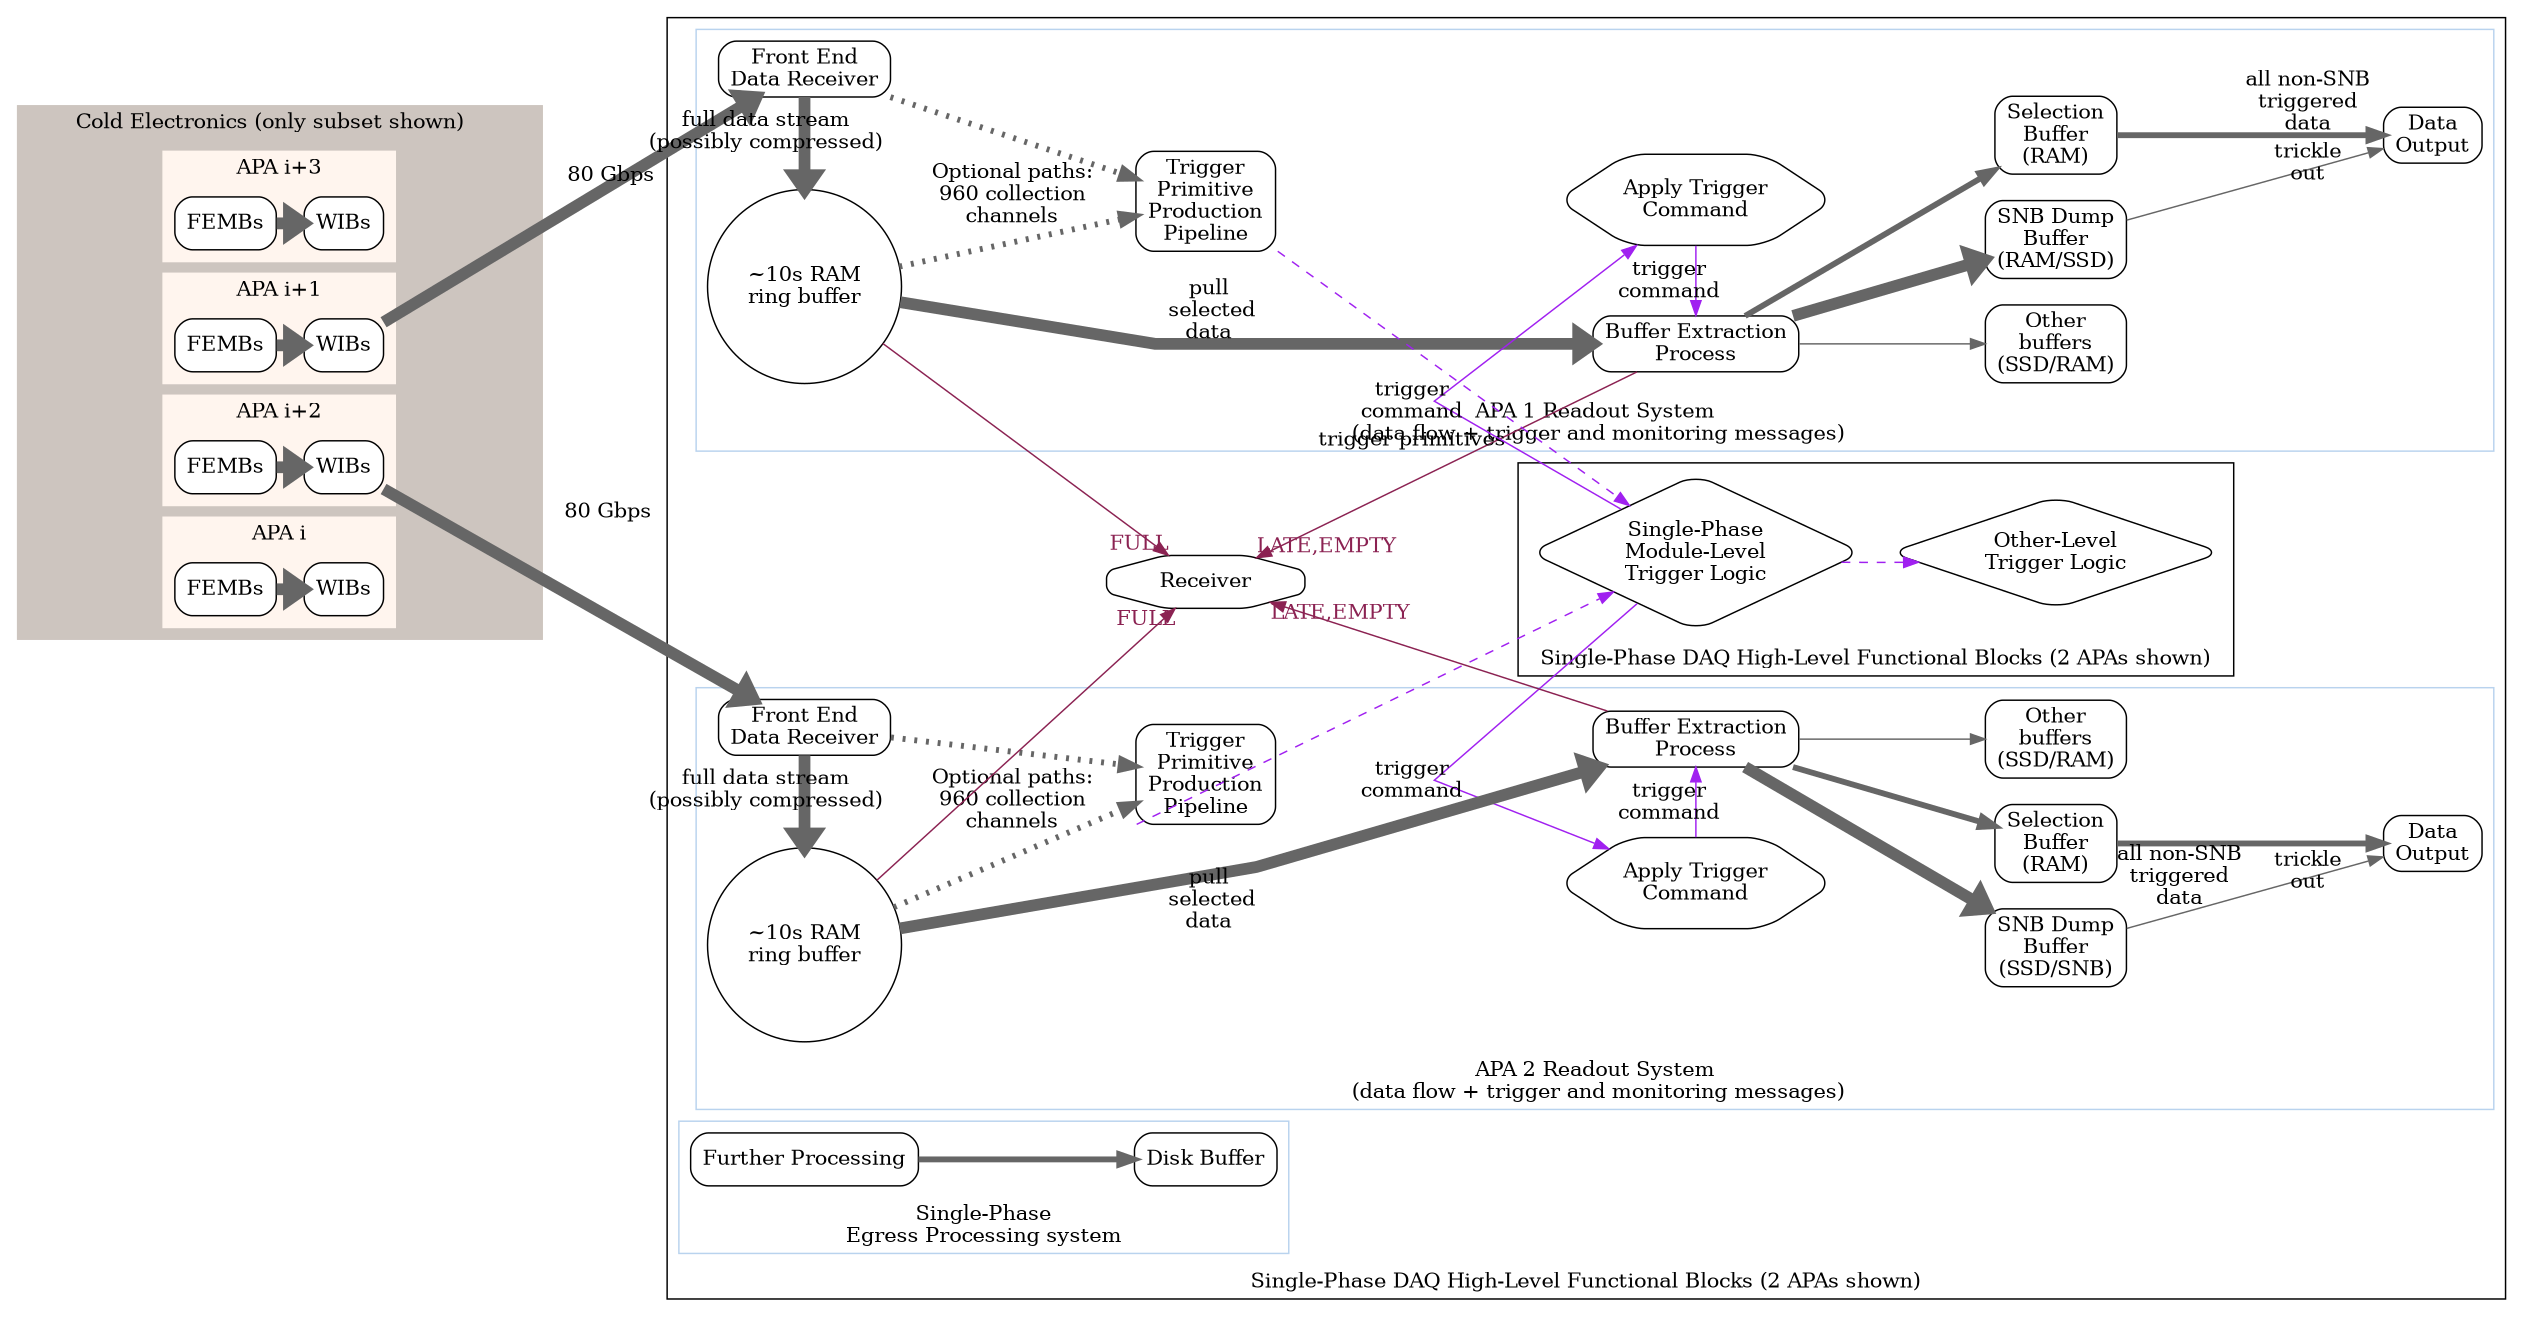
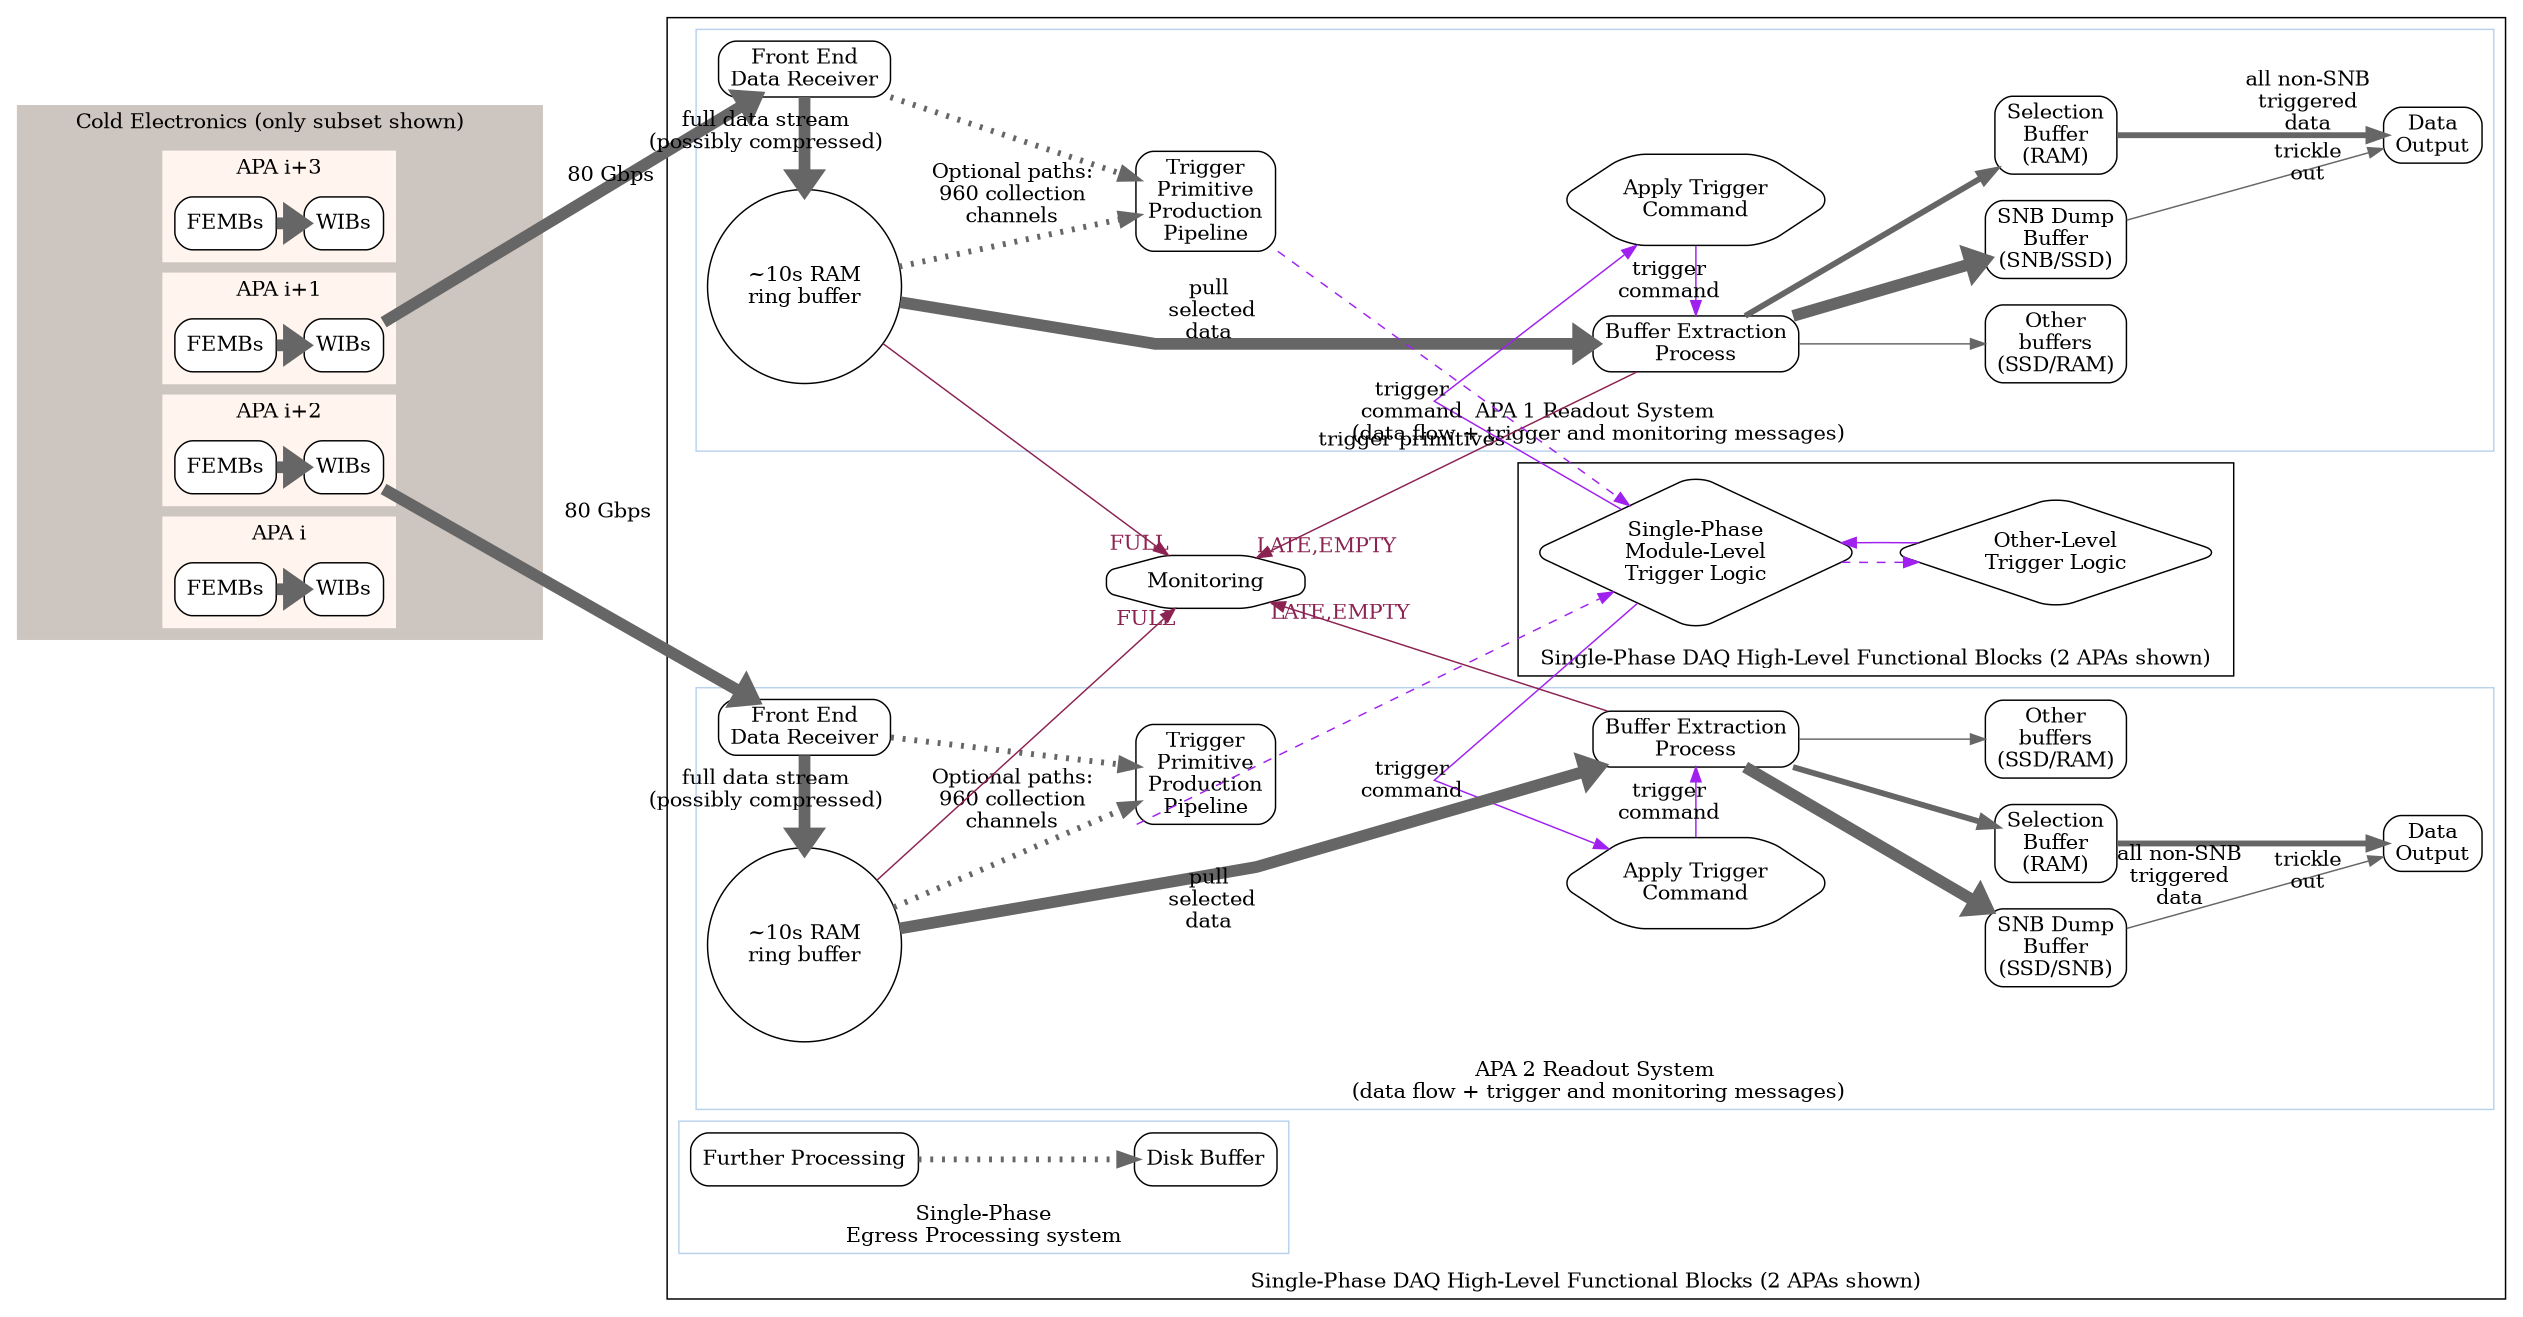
node "SNB Dump Buffer (RAM/SSD)": label "SNB Dump Buffer (RAM/SSD)" -> "SNB Dump Buffer (SNB/SSD)"
edge "Other-Level Trigger Logic" -> "Single-Phase Module-Level Trigger Logic": added
node "Receiver": label "Receiver" -> "Monitoring"
edge "Further Processing" -> "Disk Buffer": style solid -> dotted
